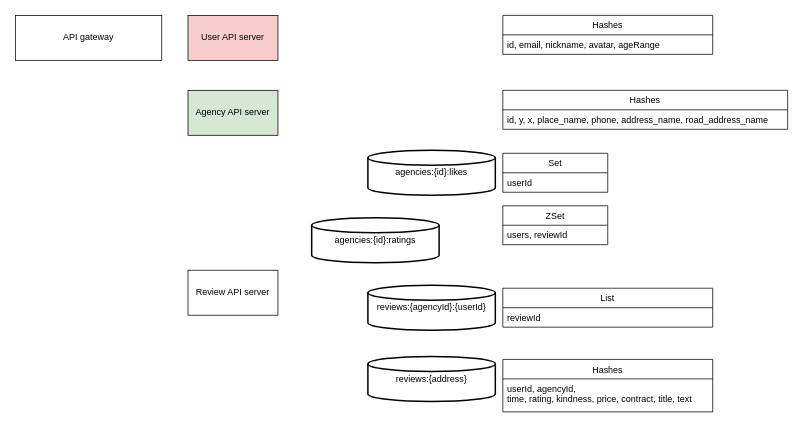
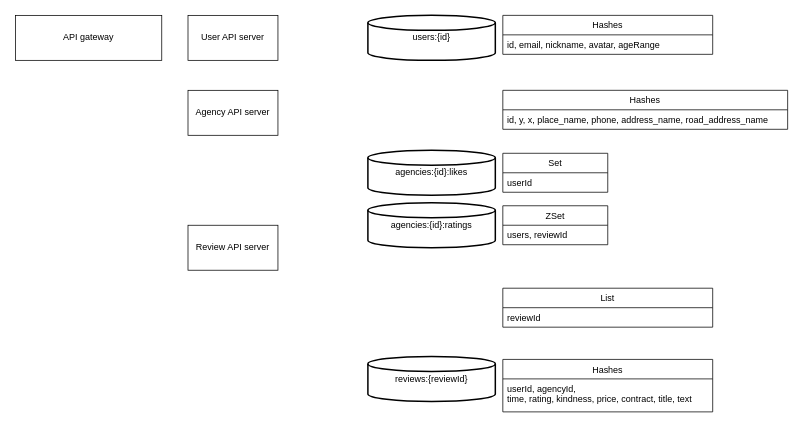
node "User API server": fillcolor #f8cecc -> #ffffff
node "users:{id}": added
node "Agency API server": fillcolor #d5e8d4 -> #ffffff
node "agencies:{id}:ratings": moved (375, 240) -> (432, 225)
node "Review API server": moved (233, 293) -> (233, 248)
node "reviews:{agencyId}:{userId}": removed
node "reviews:{address}": label "reviews:{address}" -> "reviews:{reviewId}"
